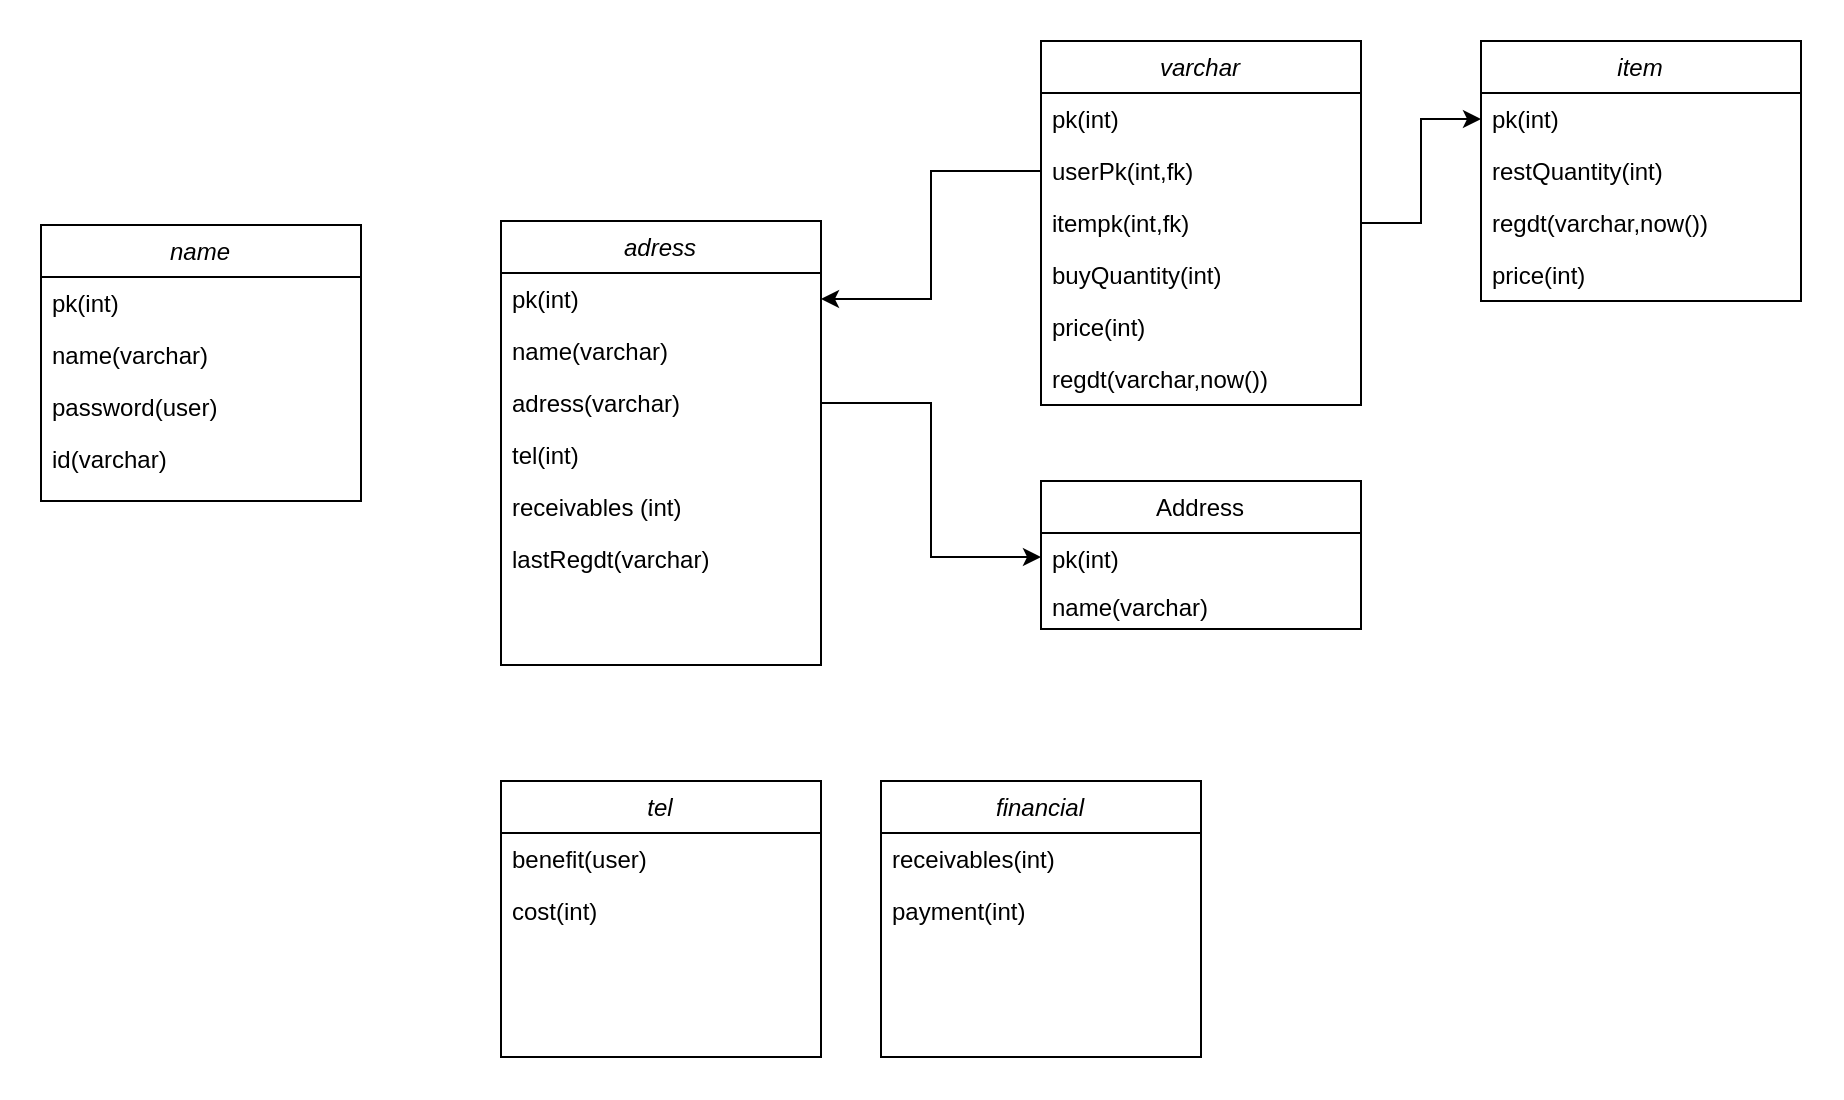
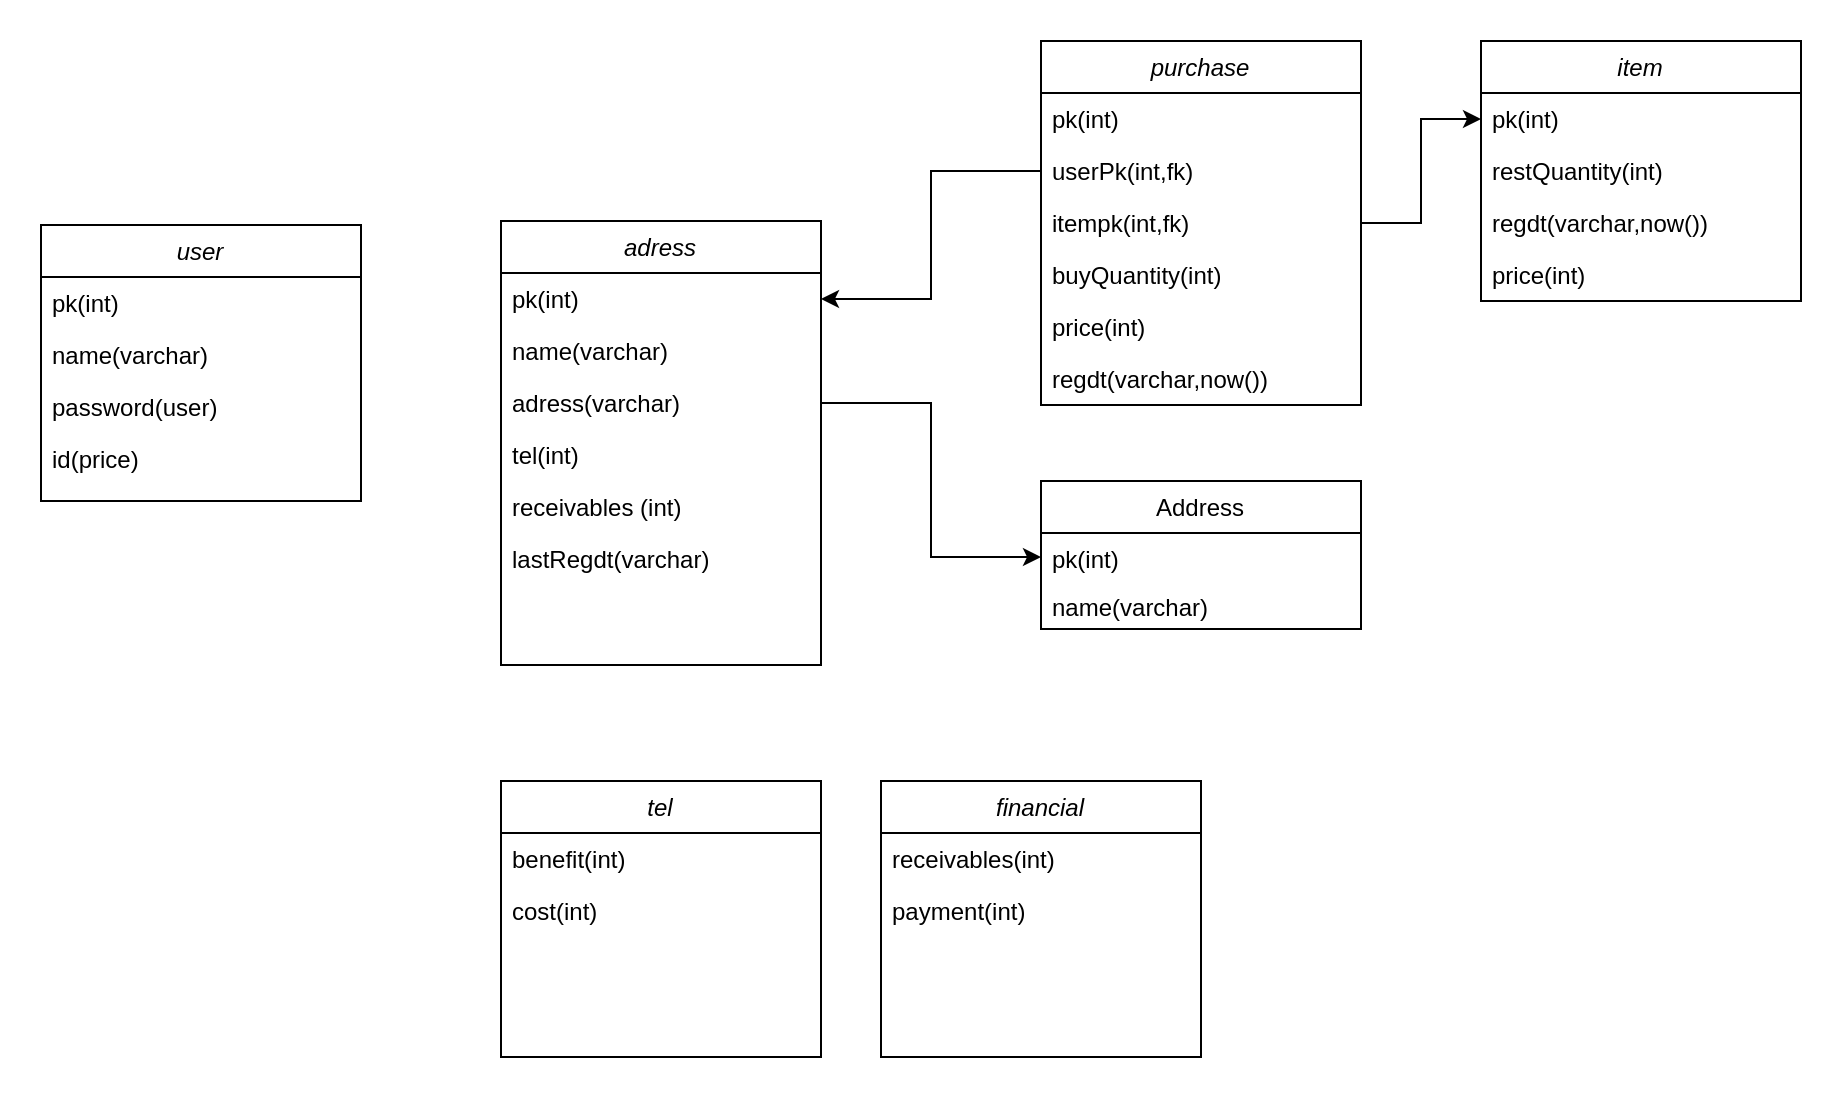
node "varchar": label "varchar" -> "purchase"
node "name": label "name" -> "user"
node "id(varchar)": label "id(varchar)" -> "id(price)"
node "benefit(user)": label "benefit(user)" -> "benefit(int)"
